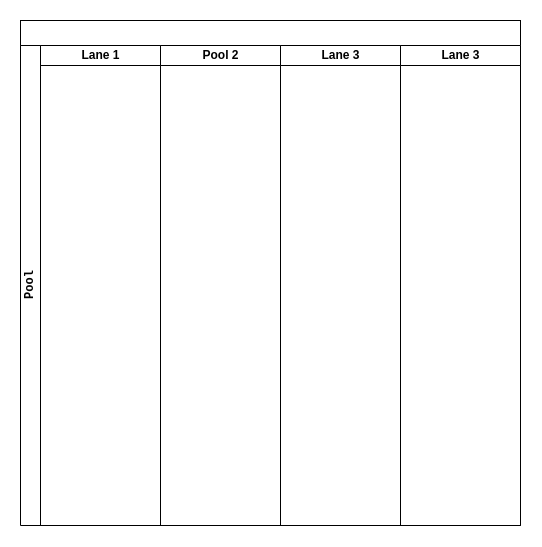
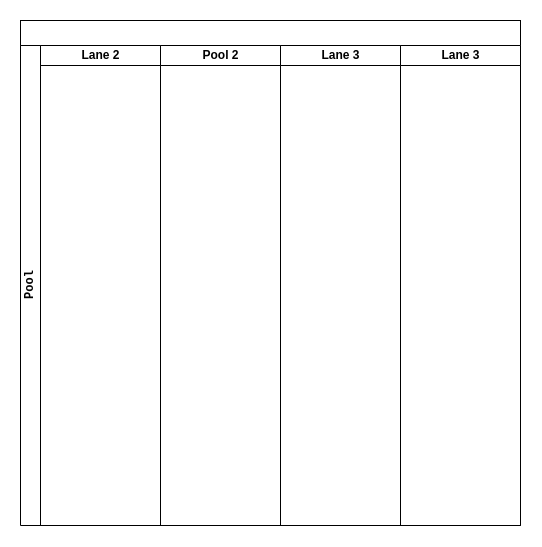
node "Lane 1": label "Lane 1" -> "Lane 2"
